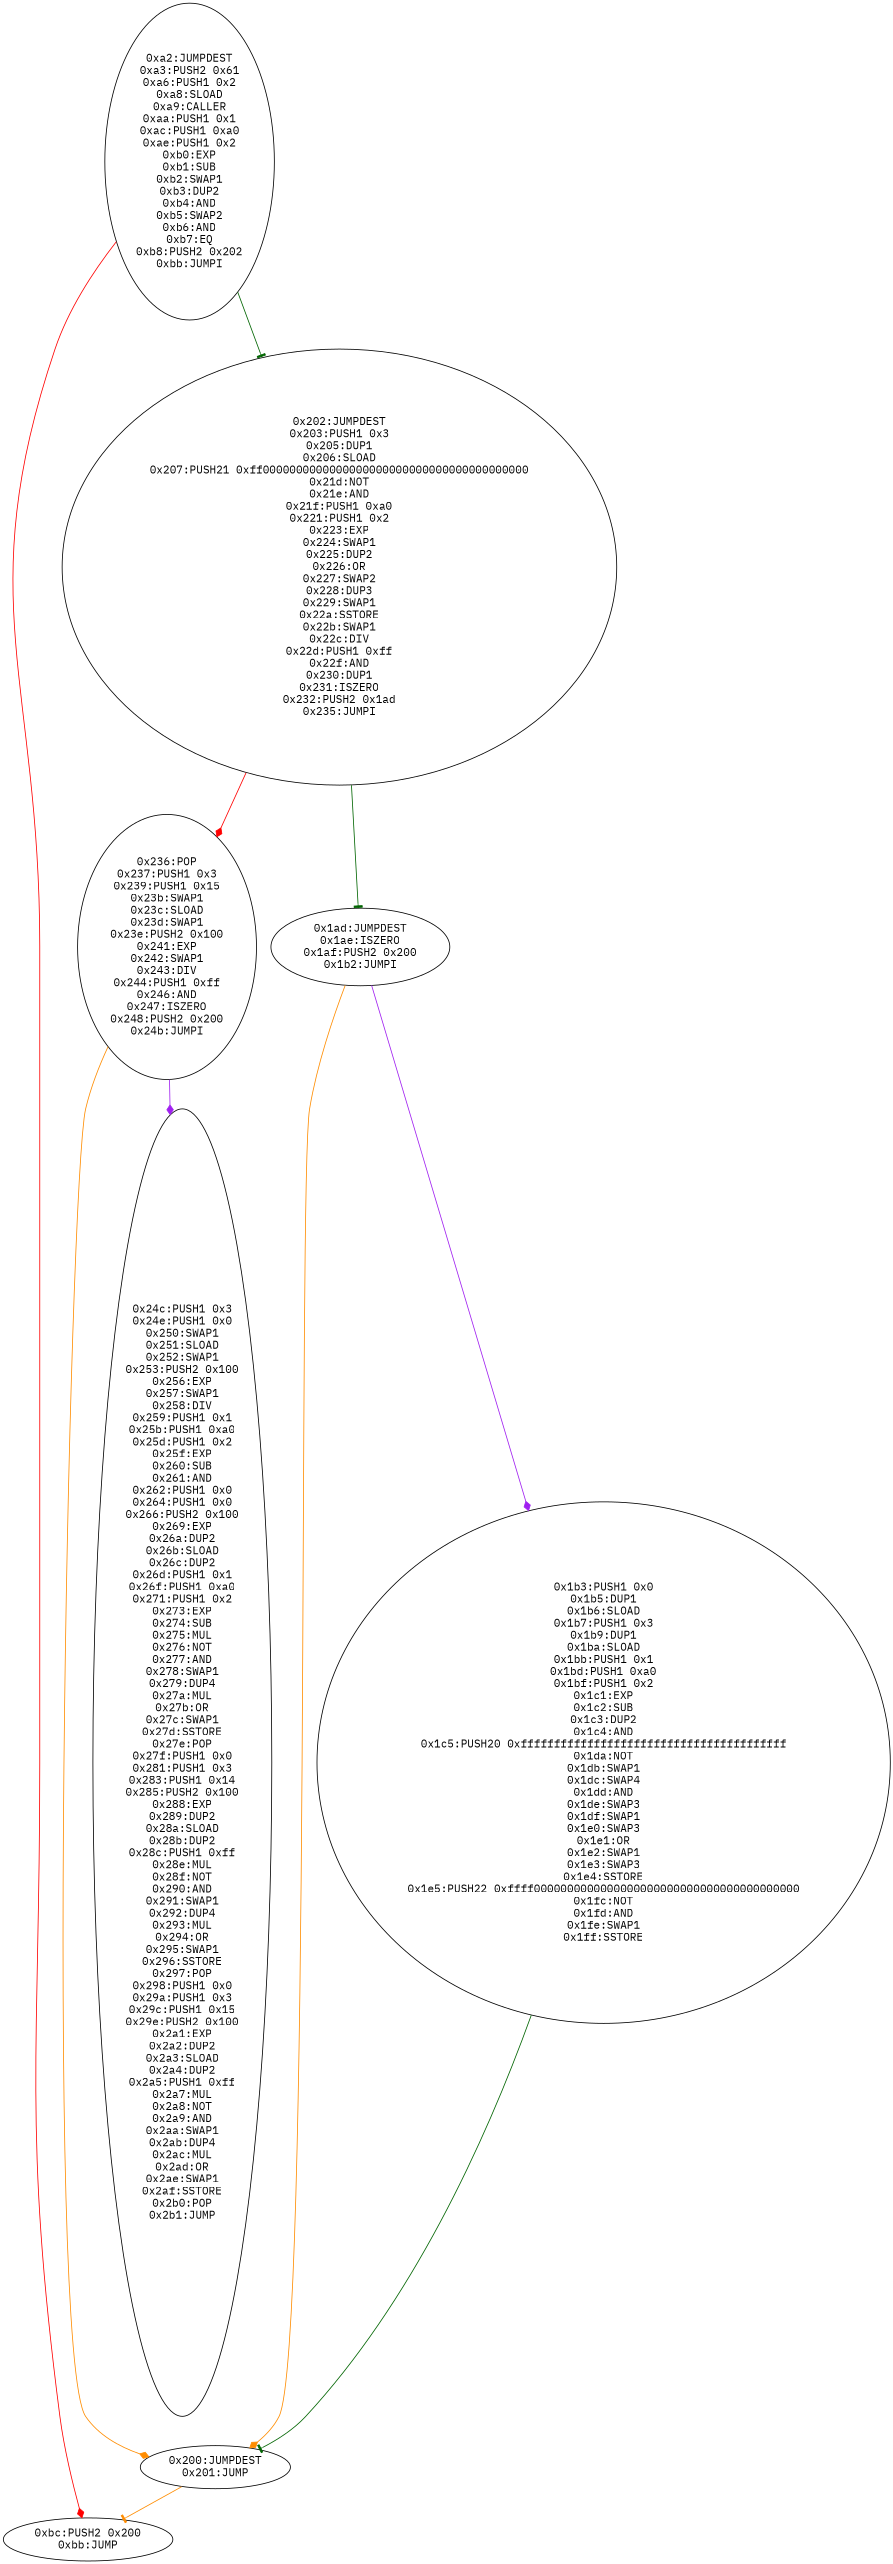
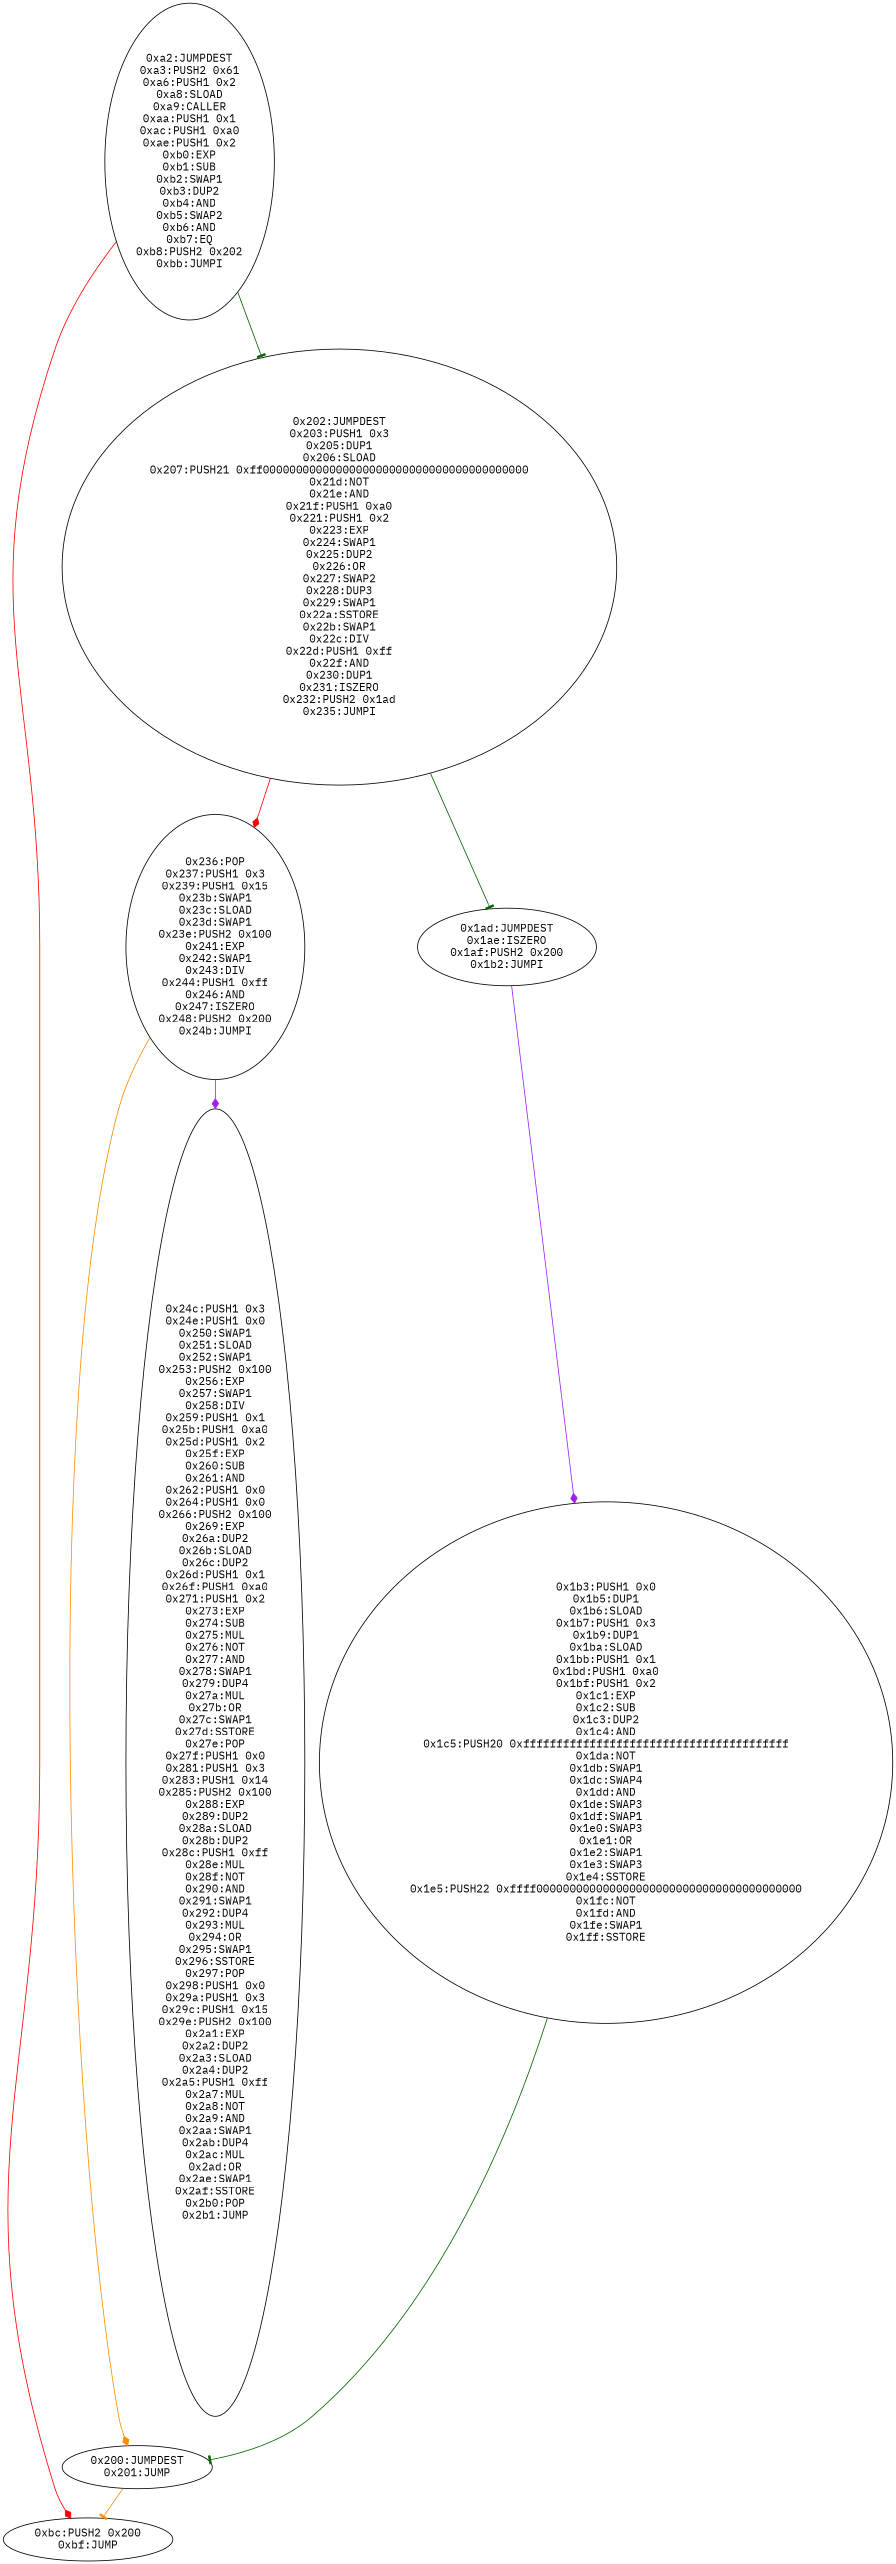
edge "0x1ad:JUMPDEST 0x1ae:ISZERO 0x1af:PUSH2 0x200 0x1b2:JUMPI" -> "0x200:JUMPDEST 0x201:JUMP": removed
node "0xbc:PUSH2 0x200 0xbb:JUMP": label "0xbc:PUSH2 0x200 0xbb:JUMP" -> "0xbc:PUSH2 0x200 0xbf:JUMP"
